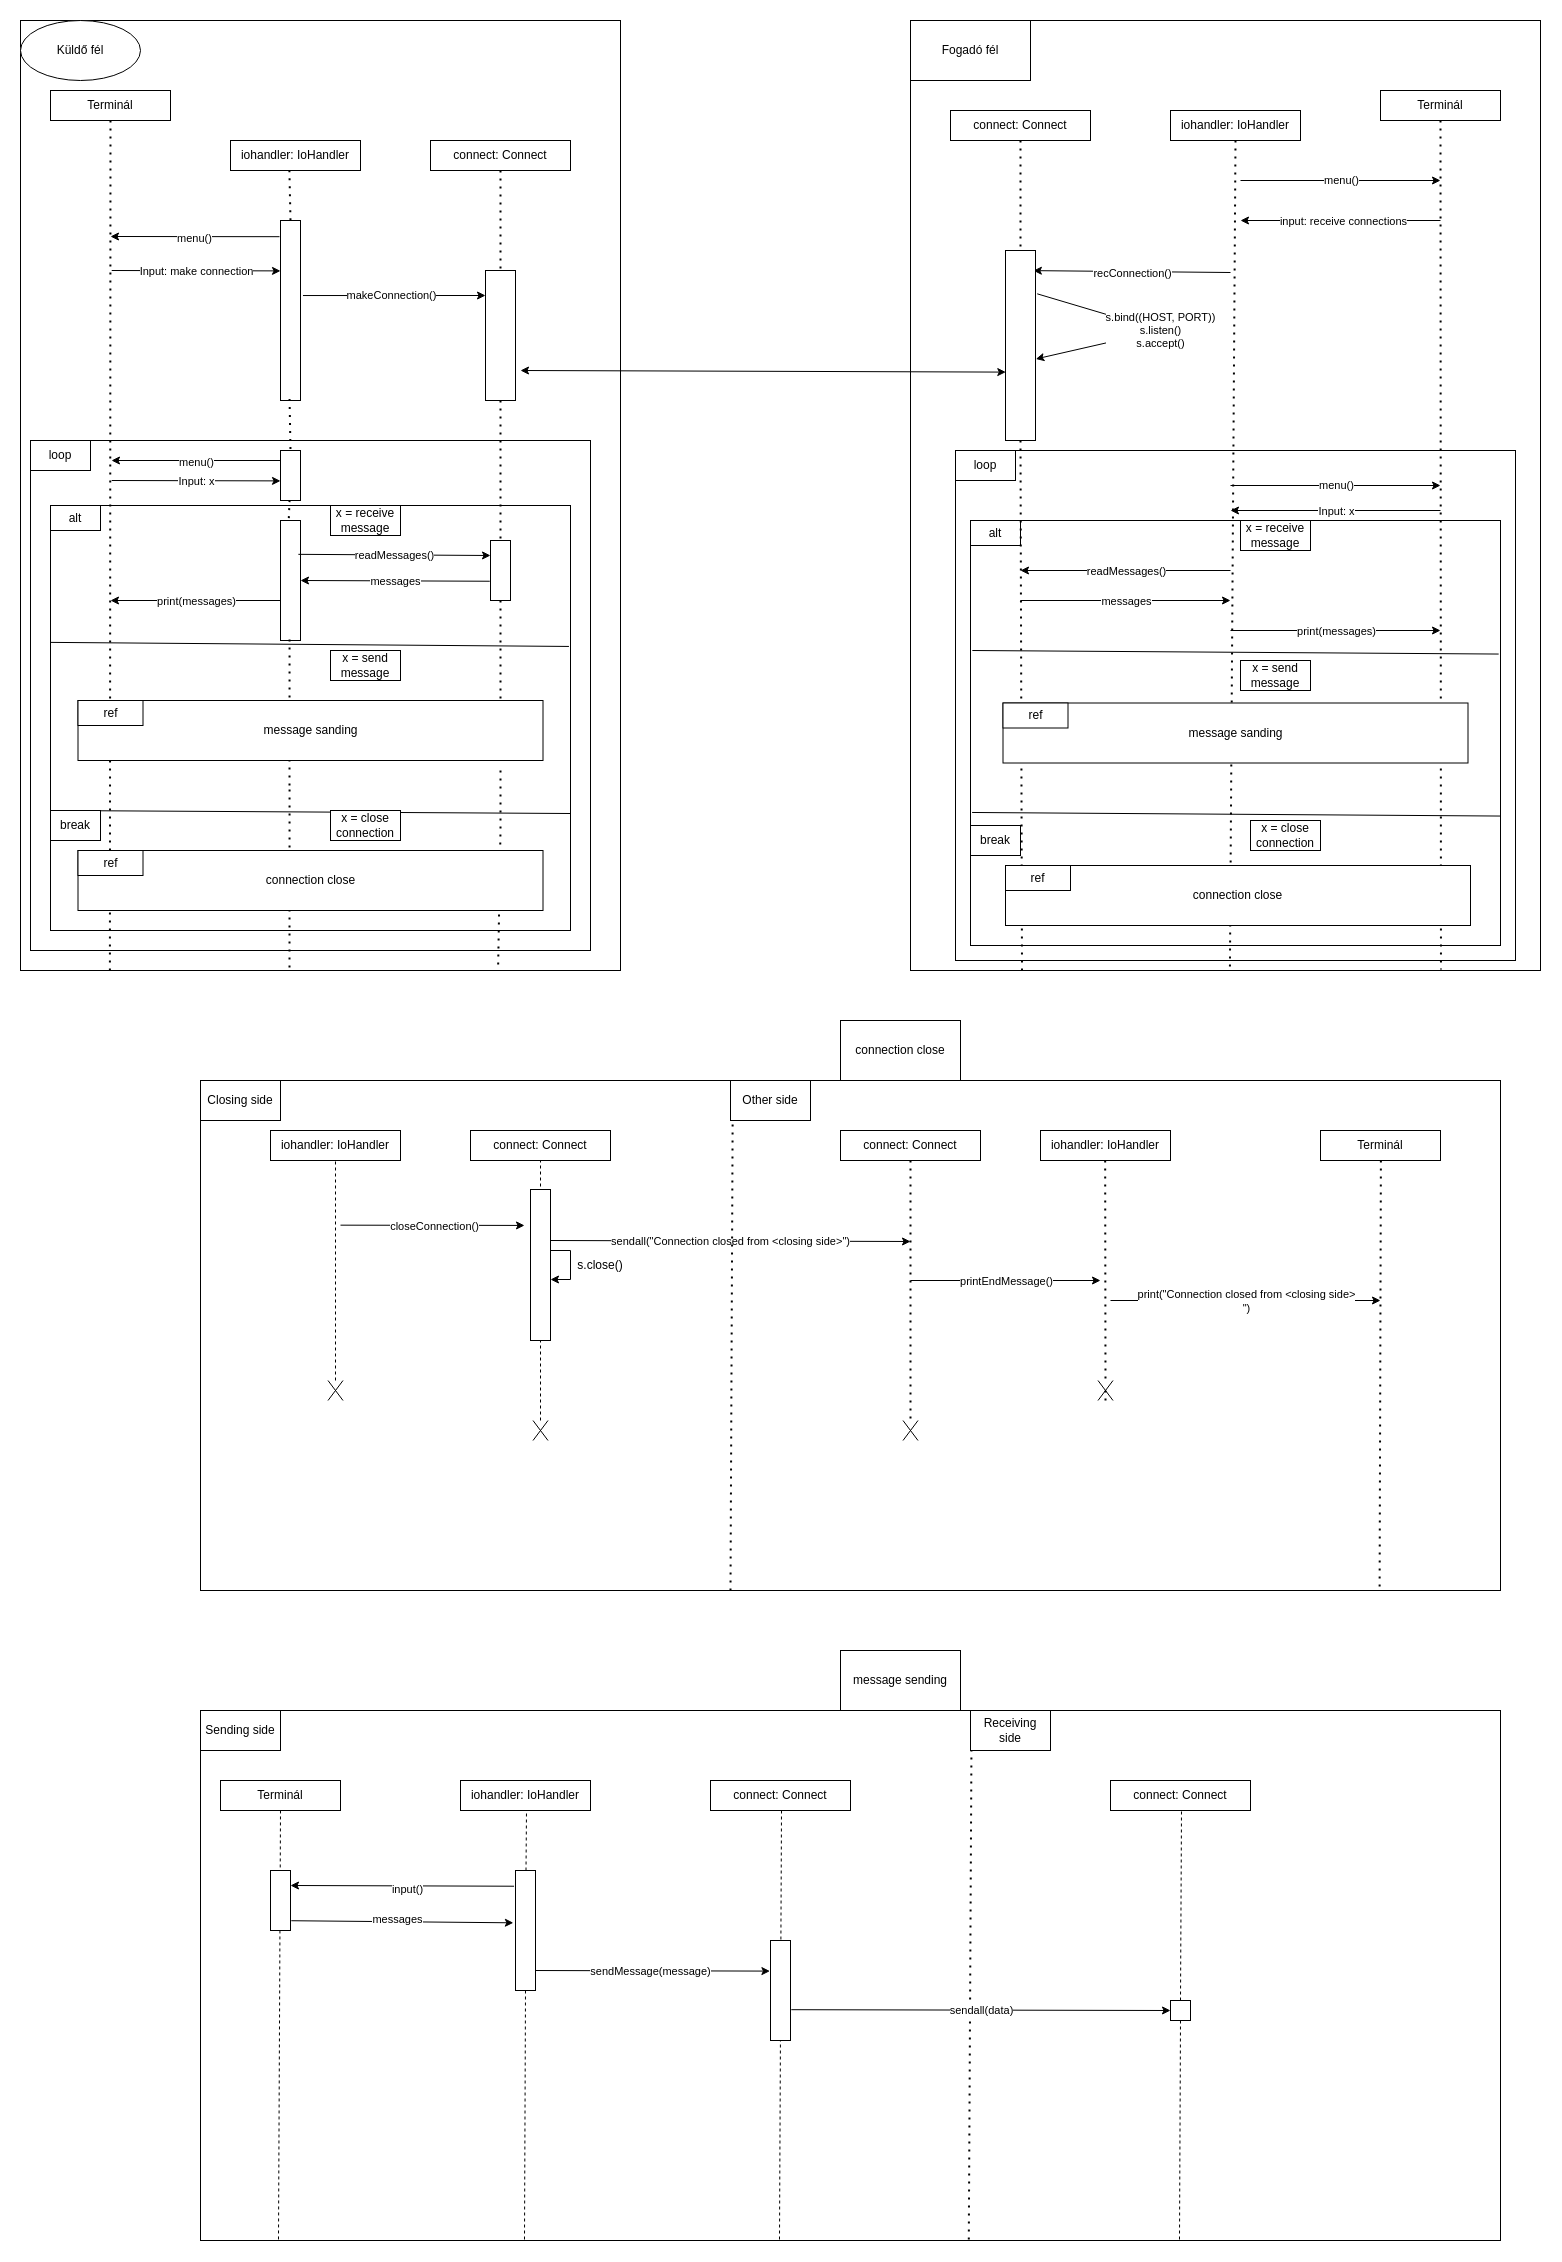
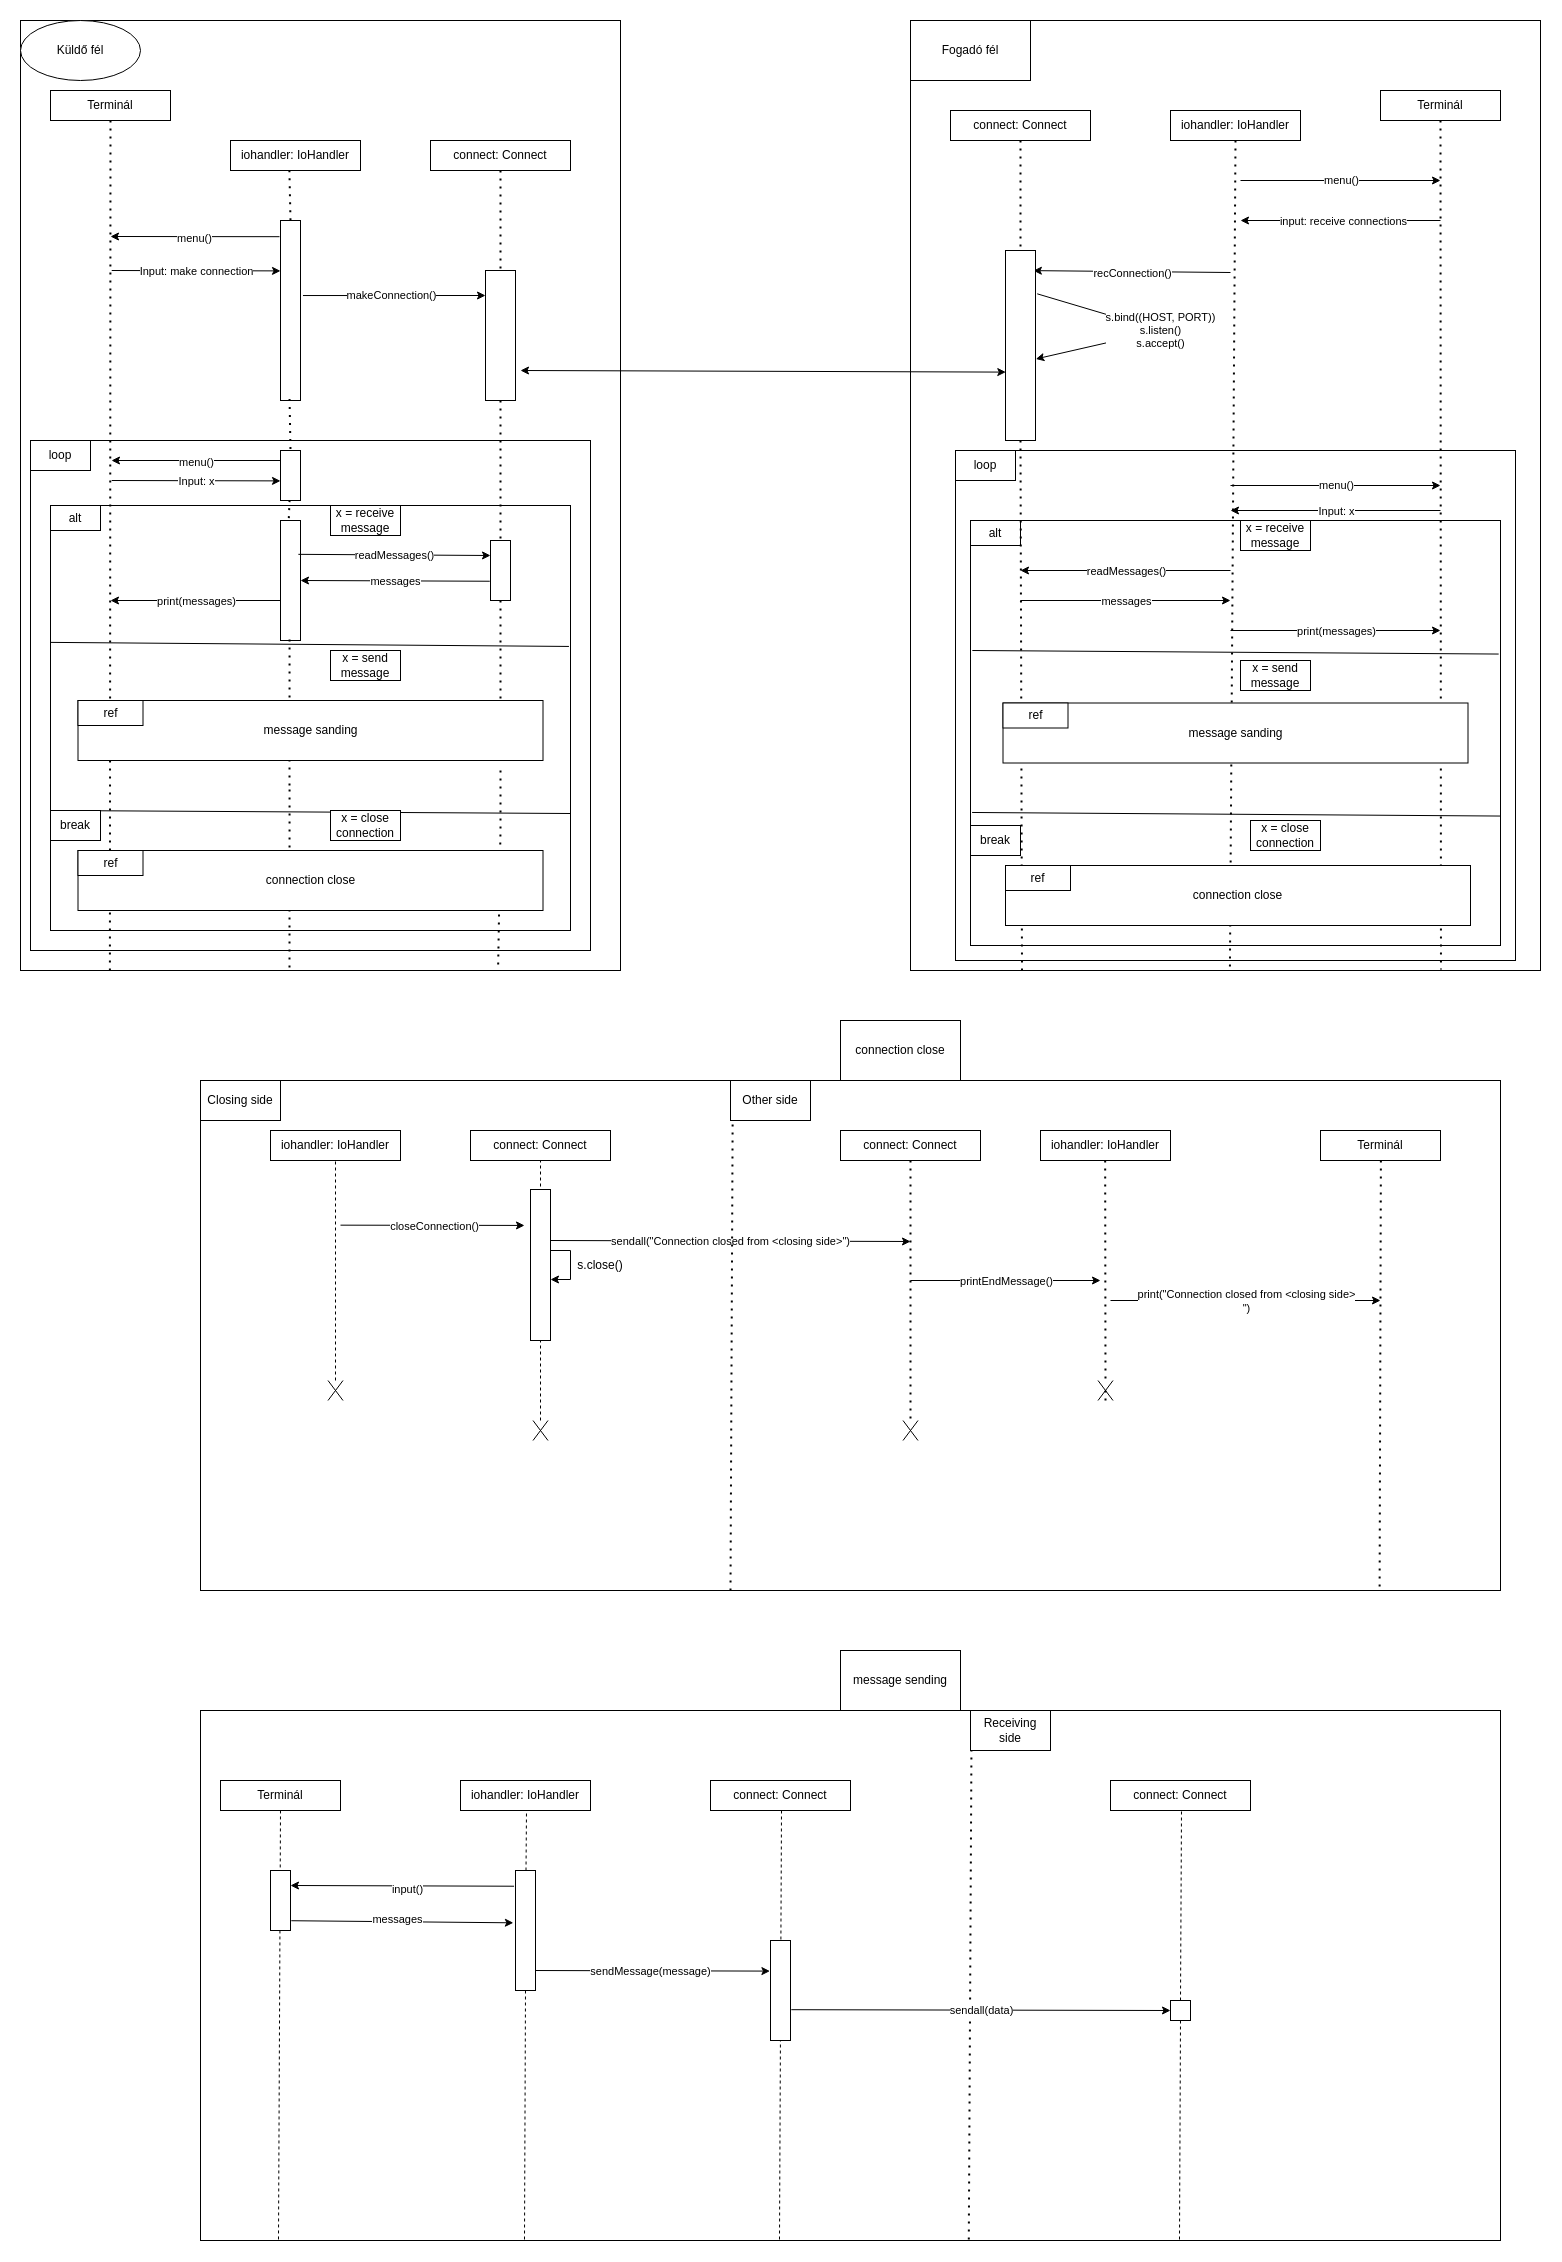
node "Sending side": removed
